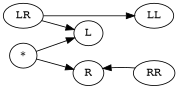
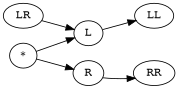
edge "LR" -> "LL": now "L" -> "LL"
edge "RR" -> "R": reversed
